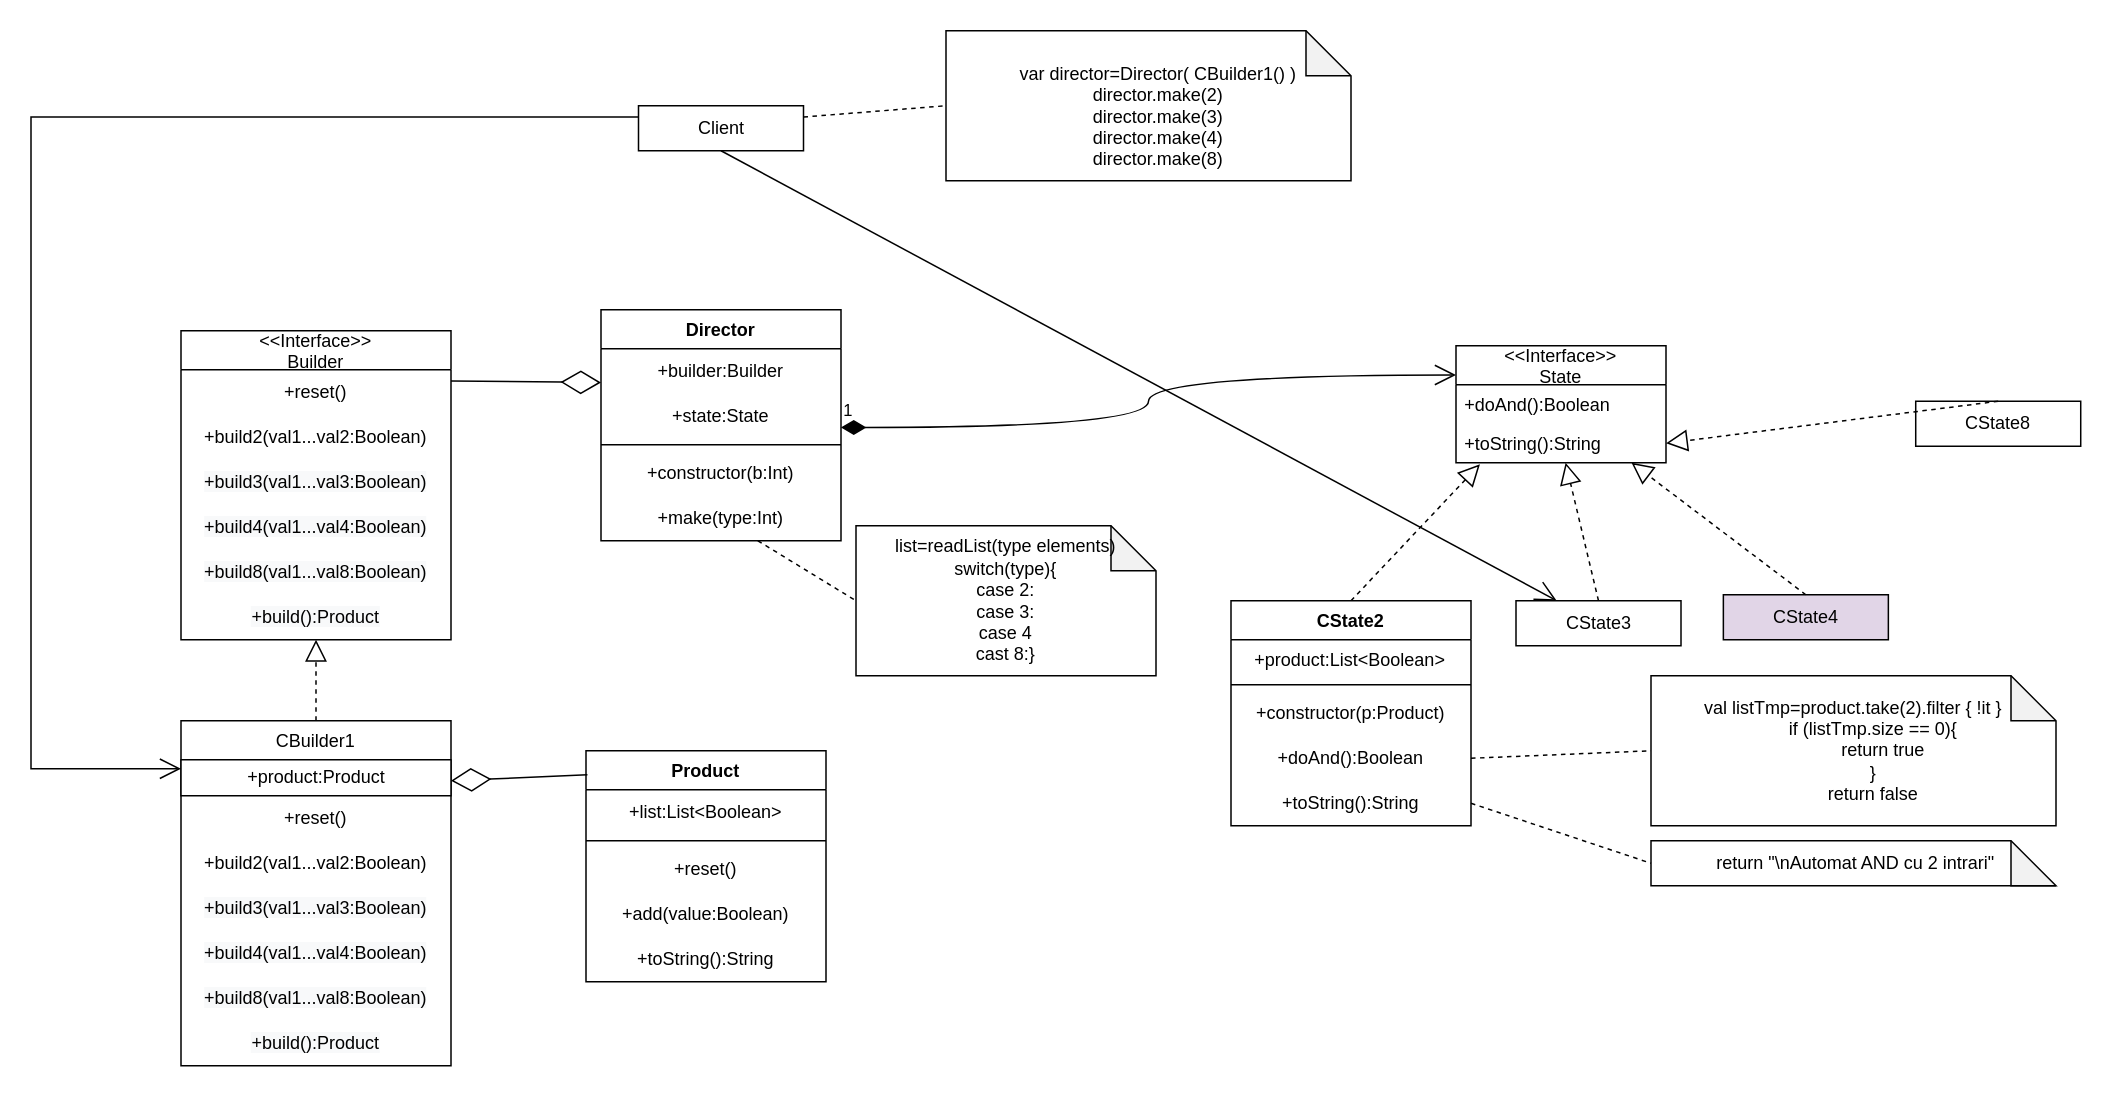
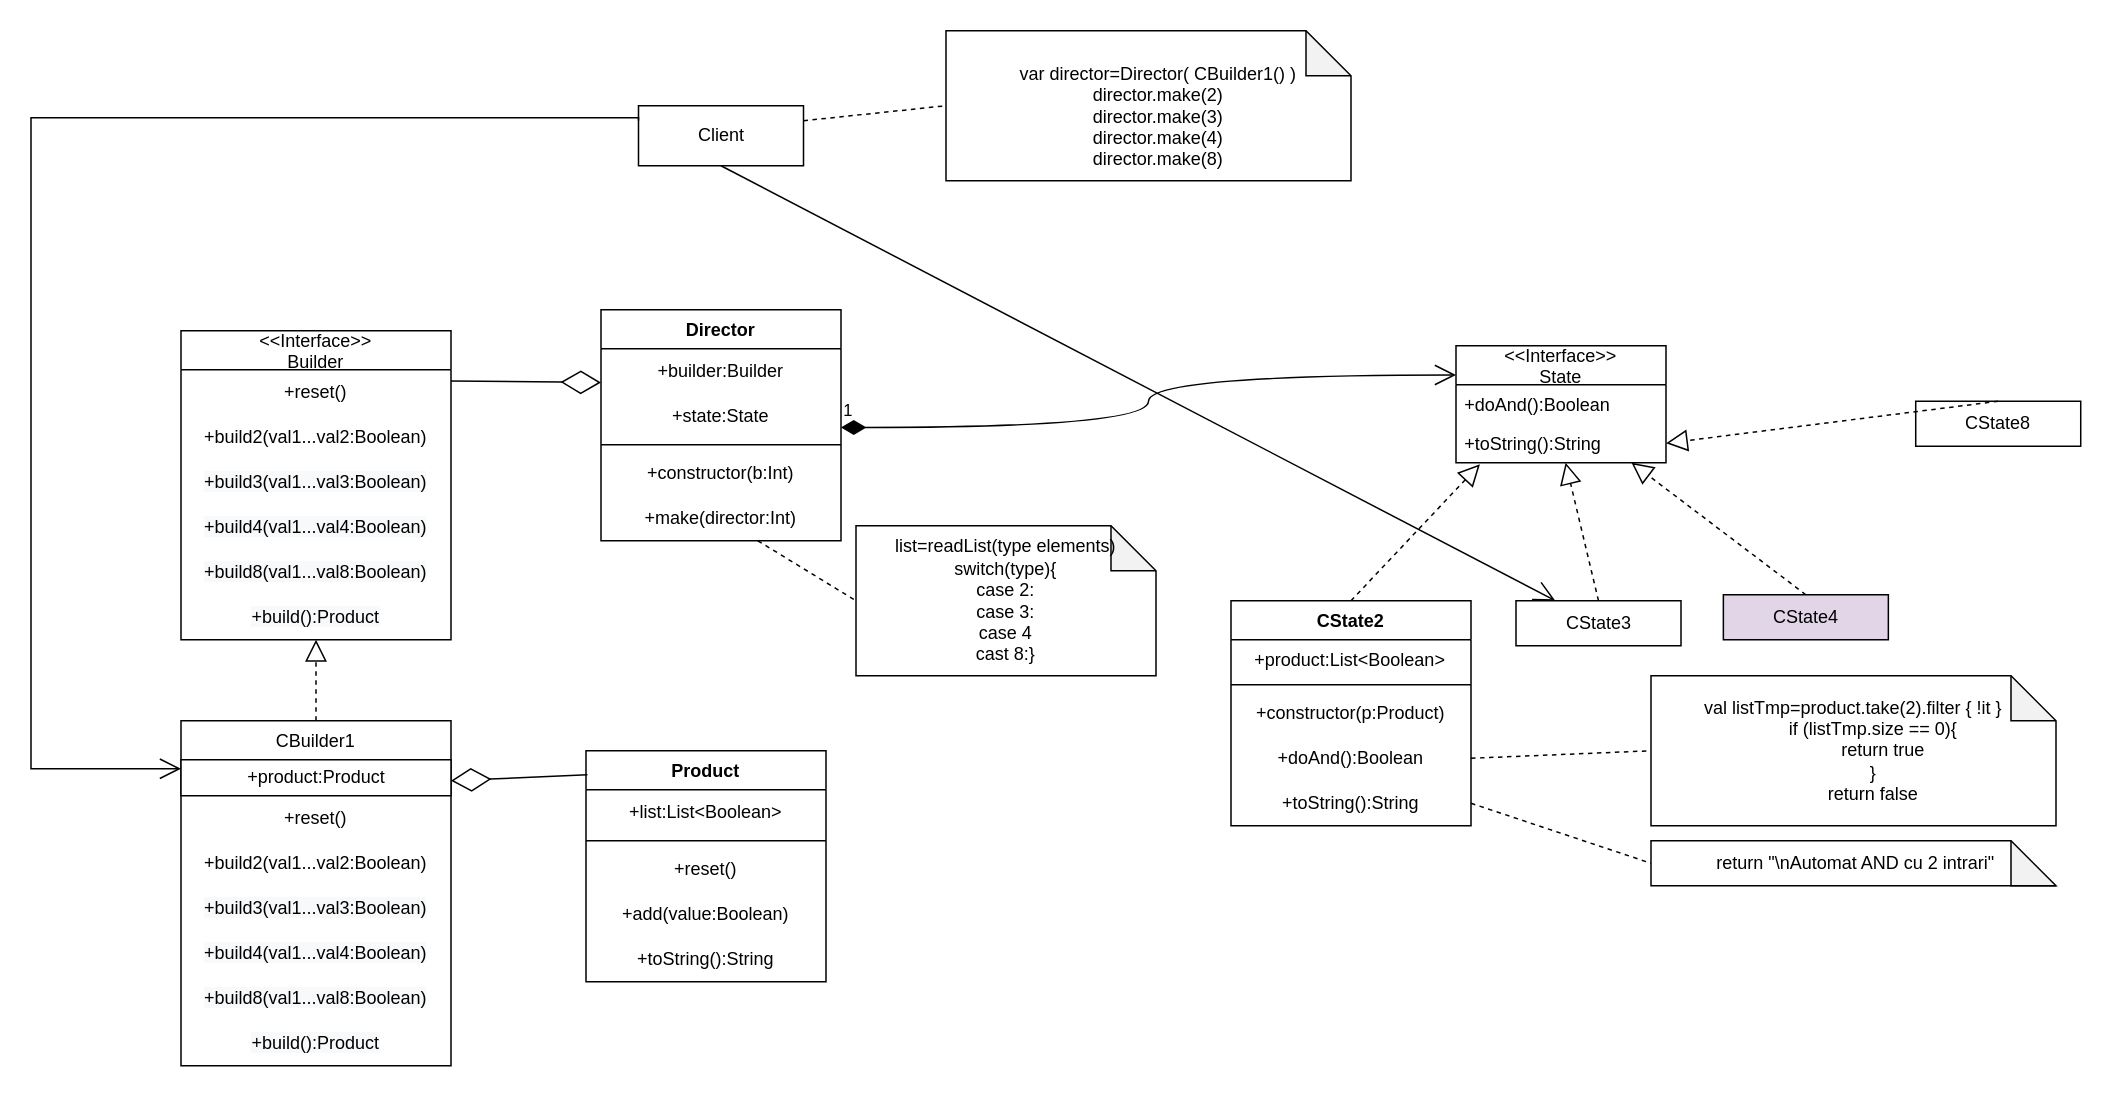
node "Client": size 165x45 -> 165x60
node "+make(type:Int)": label "+make(type:Int)" -> "+make(director:Int)"
